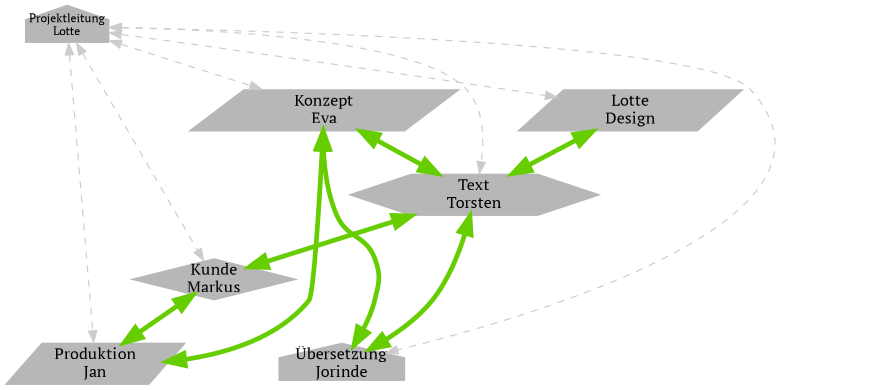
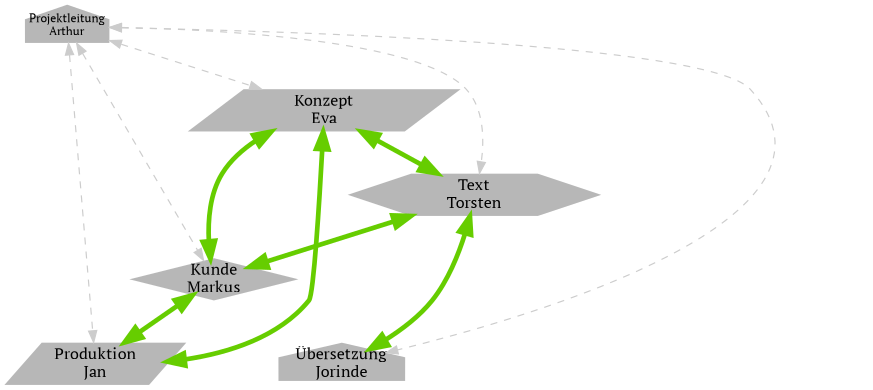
node "Projektleitung Lotte": label "Projektleitung Lotte" -> "Projektleitung Arthur"
node "Lotte Design": removed
edge "Konzept Eva" -- "Übersetzung Jorinde": now "Konzept Eva" -- "Kunde Markus"
